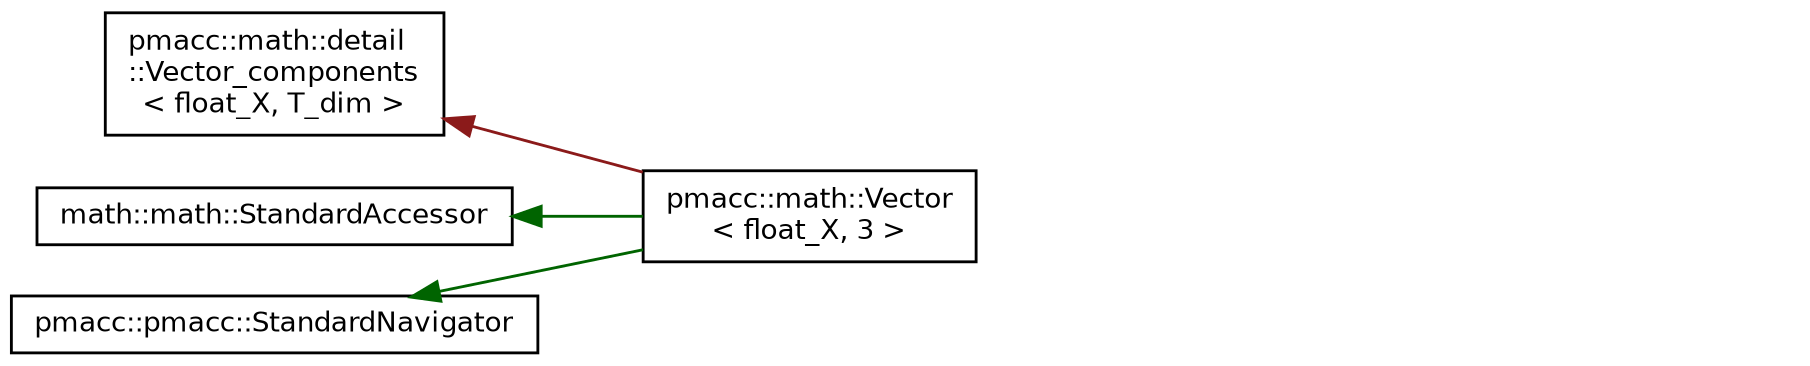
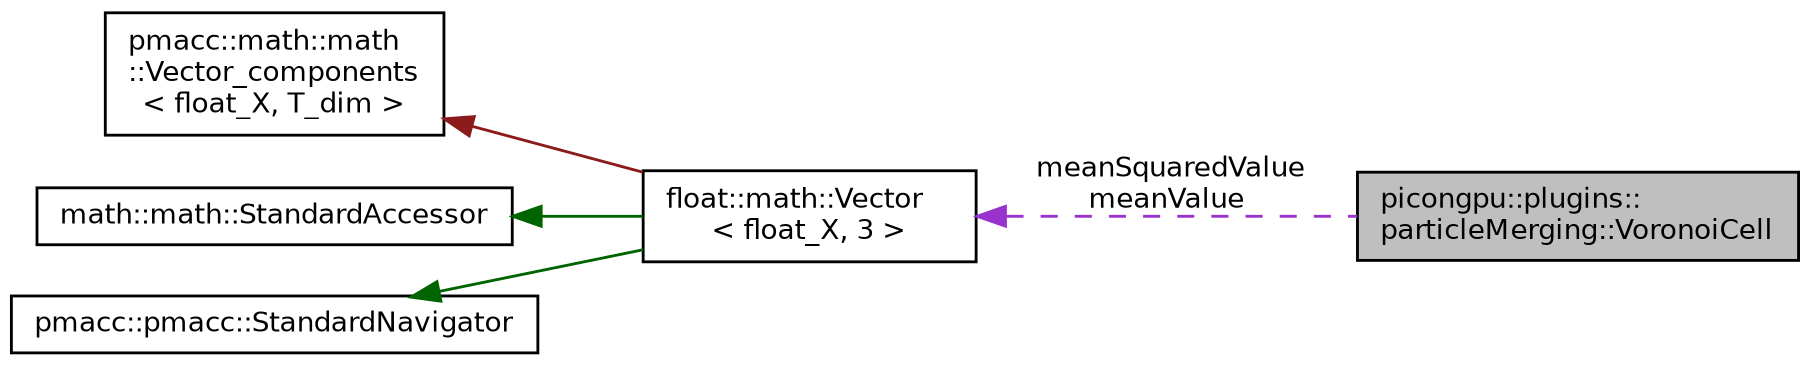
node "pmacc::math::detail ::Vector_components < float_X, T_dim >": label "pmacc::math::detail ::Vector_components < float_X, T_dim >" -> "pmacc::math::math ::Vector_components < float_X, T_dim >"
node "pmacc::math::Vector < float_X, 3 >": label "pmacc::math::Vector < float_X, 3 >" -> "float::math::Vector < float_X, 3 >"
node "picongpu::plugins:: particleMerging::VoronoiCell": added
